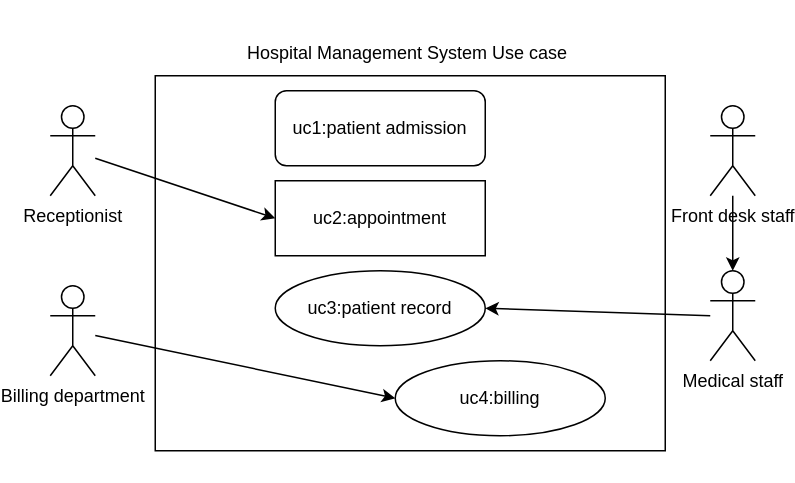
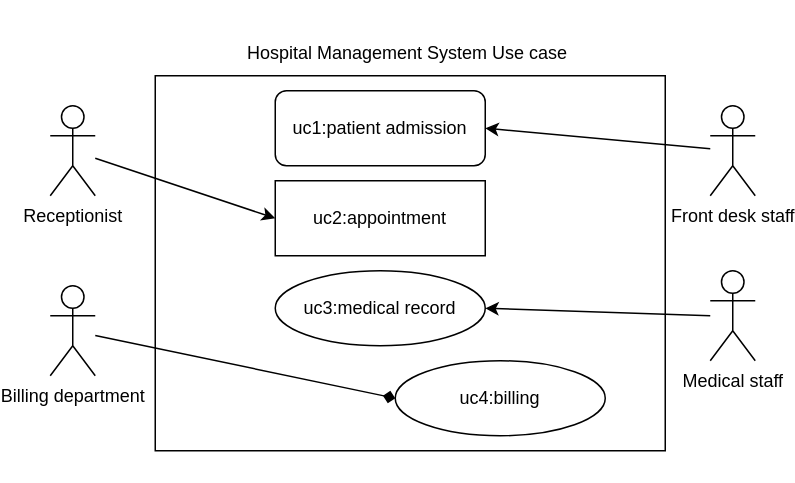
edge "Front desk staff" -> "Medical staff": now "Front desk staff" -> "uc1:patient admission"
node "uc3:patient record": label "uc3:patient record" -> "uc3:medical record"
edge "Billing department" -> "uc4:billing": arrowhead classic -> diamond
